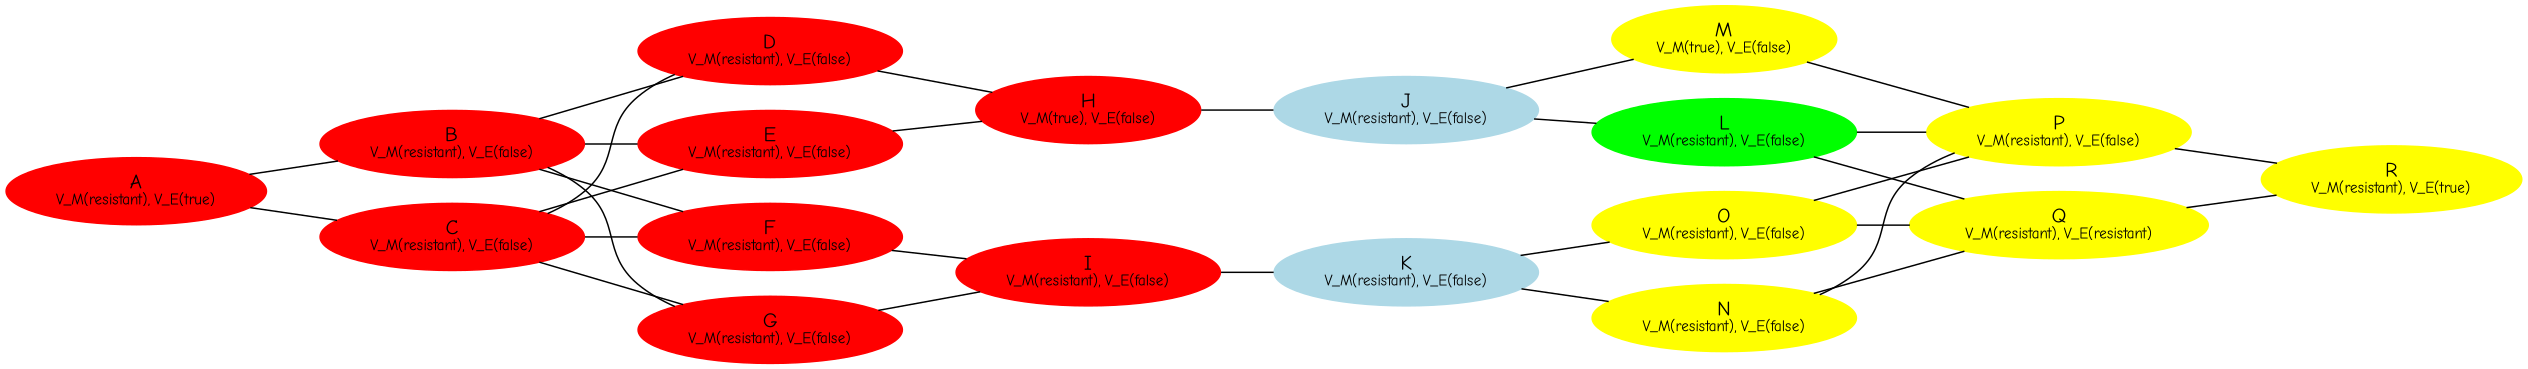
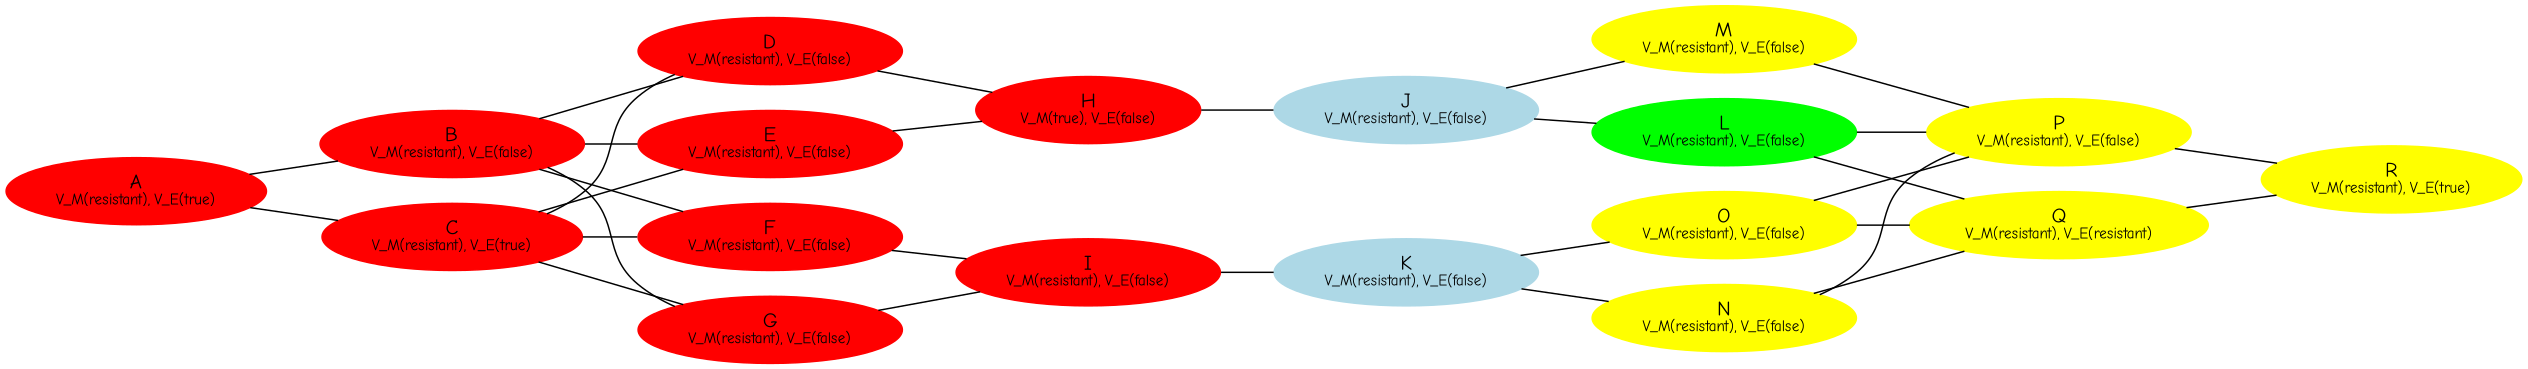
node "M": text "V_M(true), V_E(false)" -> "V_M(resistant), V_E(false)"
node "C": text "V_M(resistant), V_E(false)" -> "V_M(resistant), V_E(true)"
